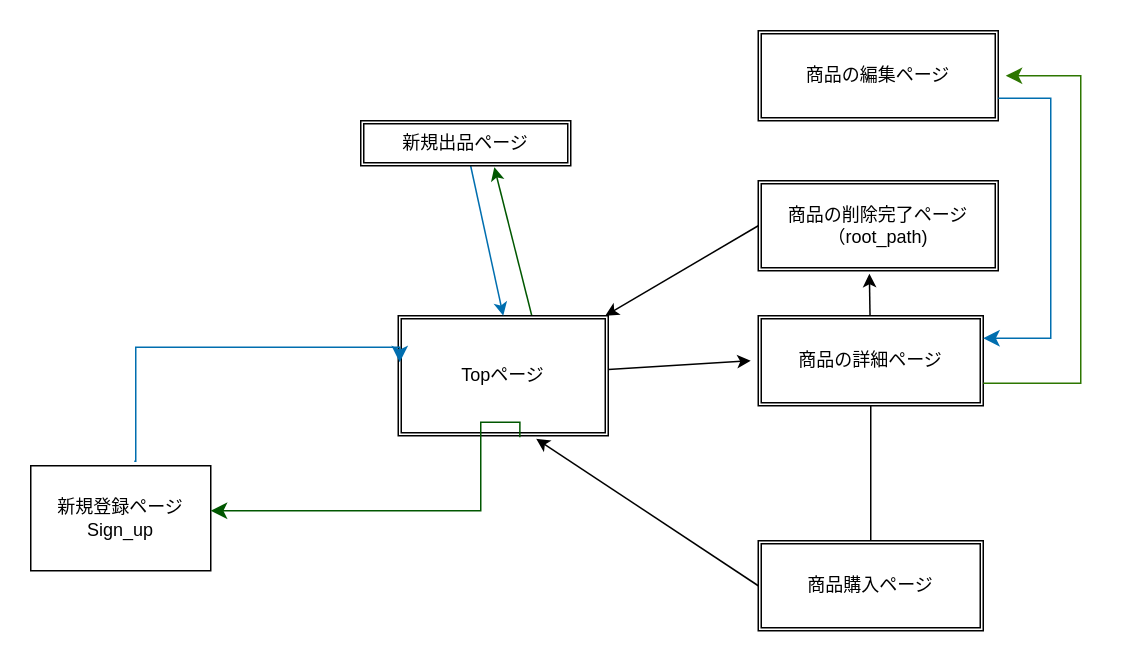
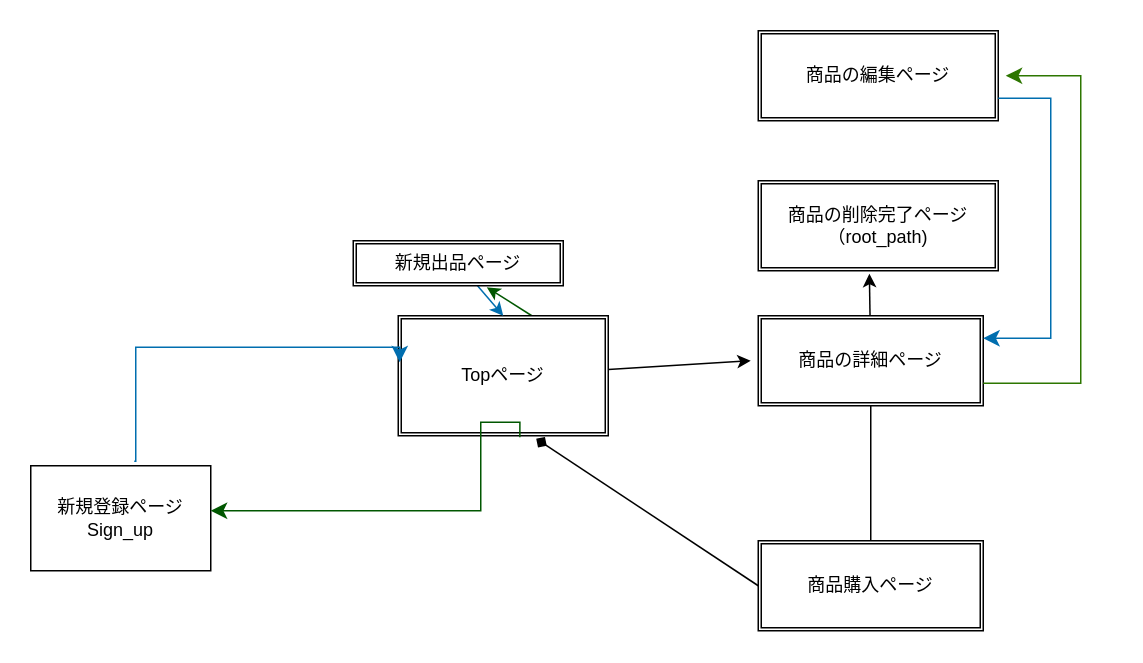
node "新規出品ページ": moved (466, 143) -> (458, 263)
edge "商品の削除完了ページ（root_path)" -> "Topページ": removed
edge "商品購入ページ" -> "Topページ": arrowhead classic -> diamond
